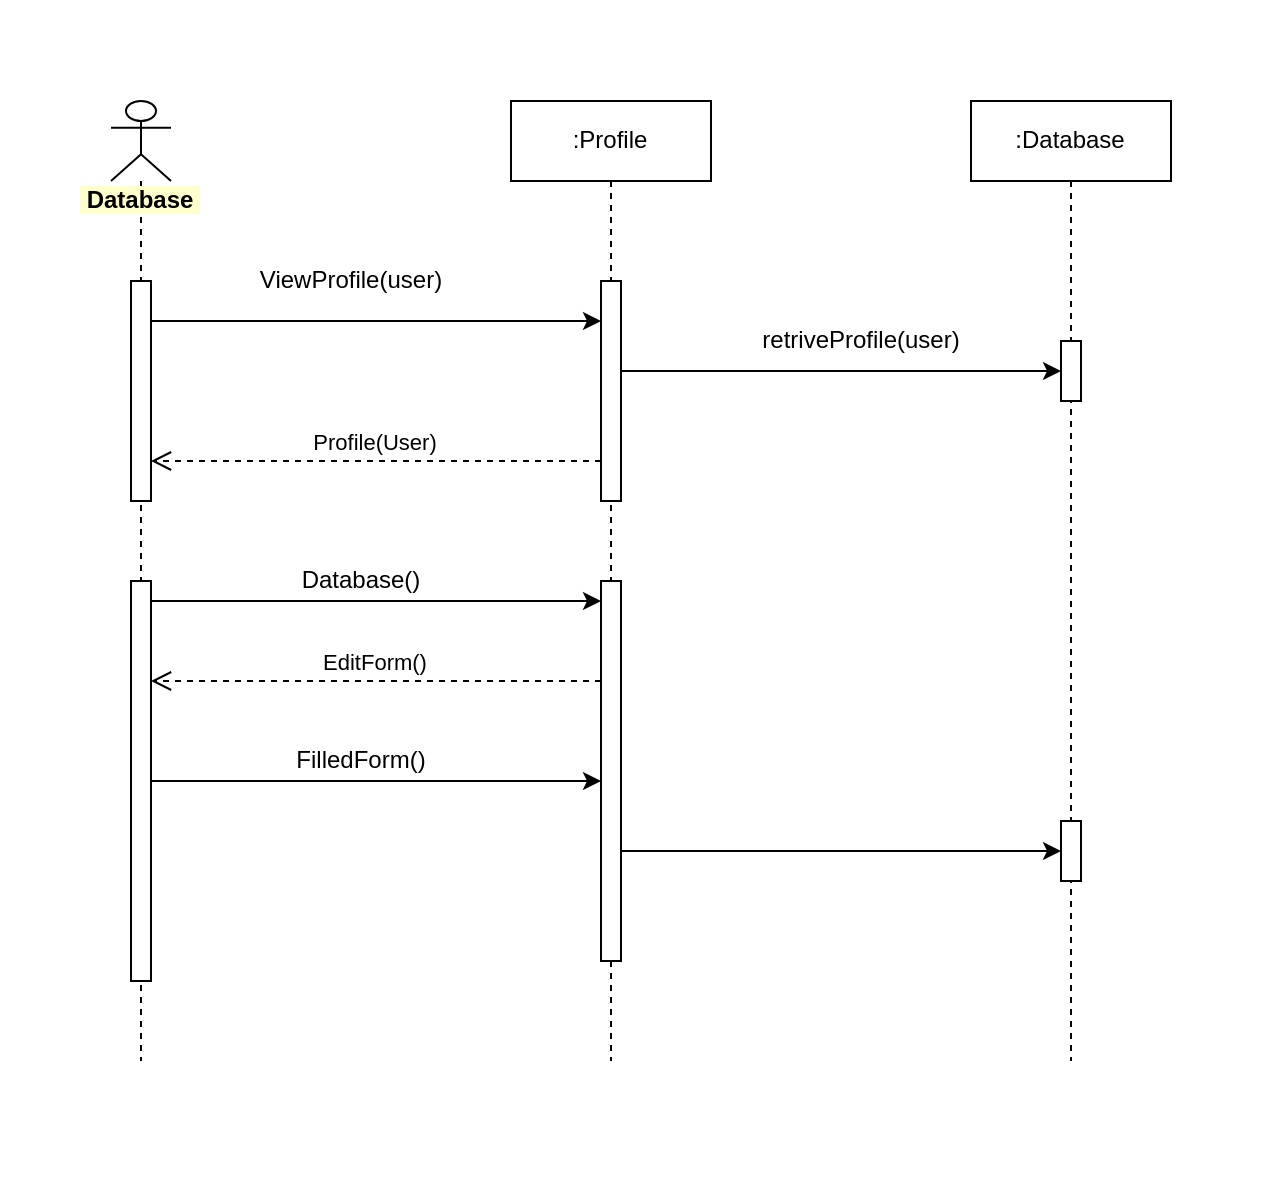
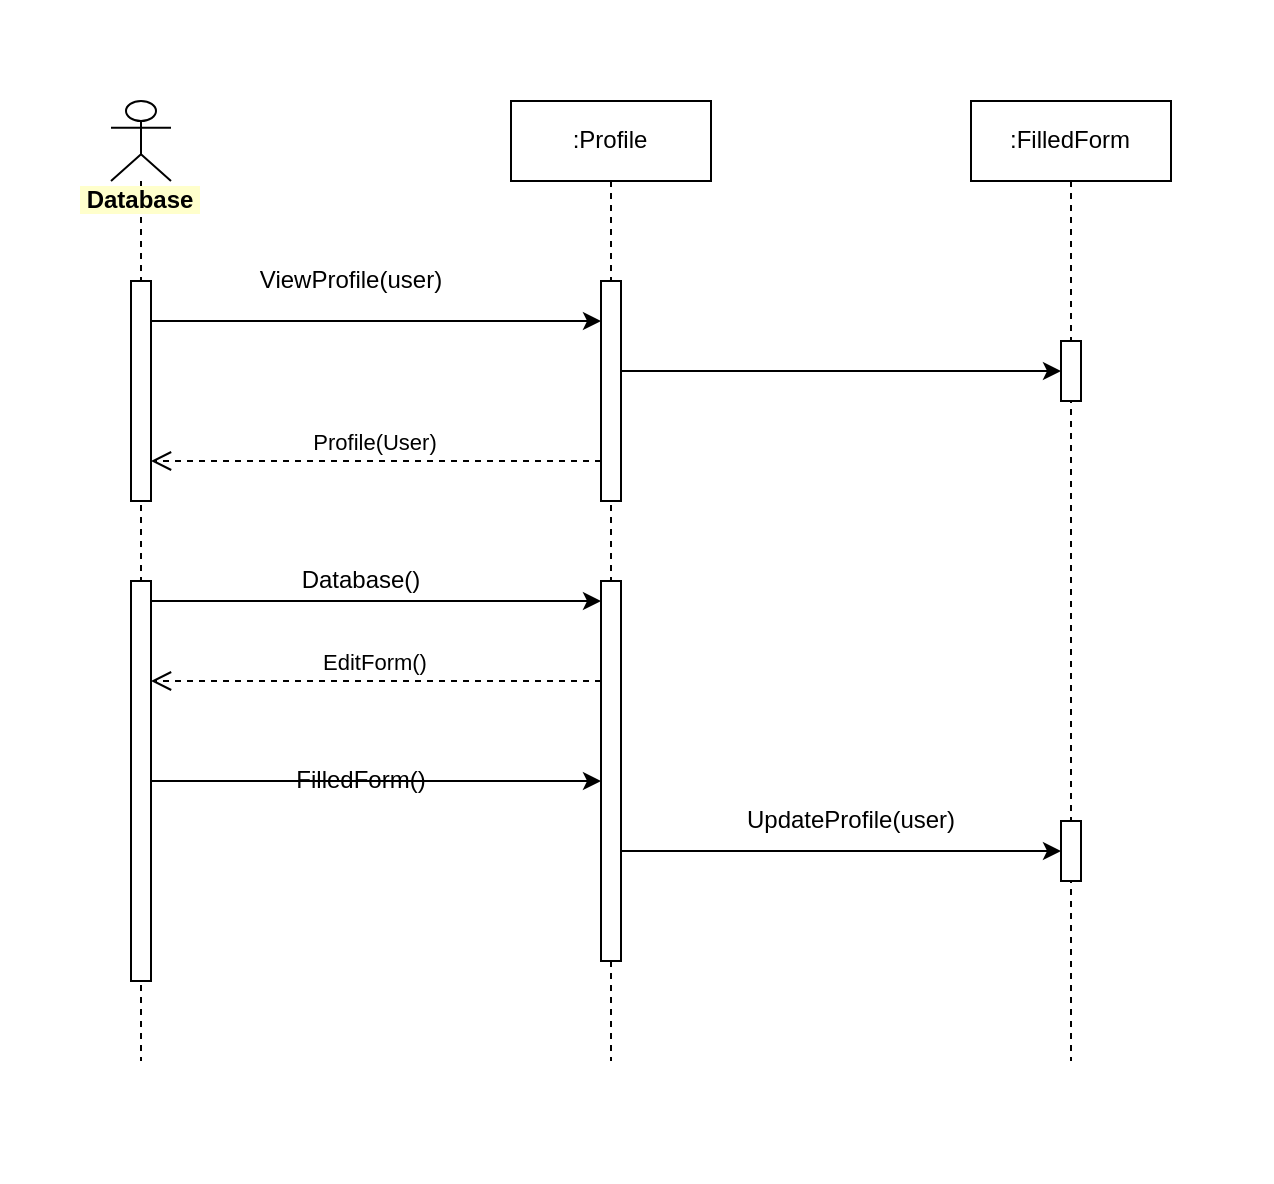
node ":Database": label ":Database" -> ":FilledForm"
node "retriveProfile(user)": removed
node "FilledForm()": moved (361, 761) -> (361, 781)
node "UpdateProfile(user)": added
